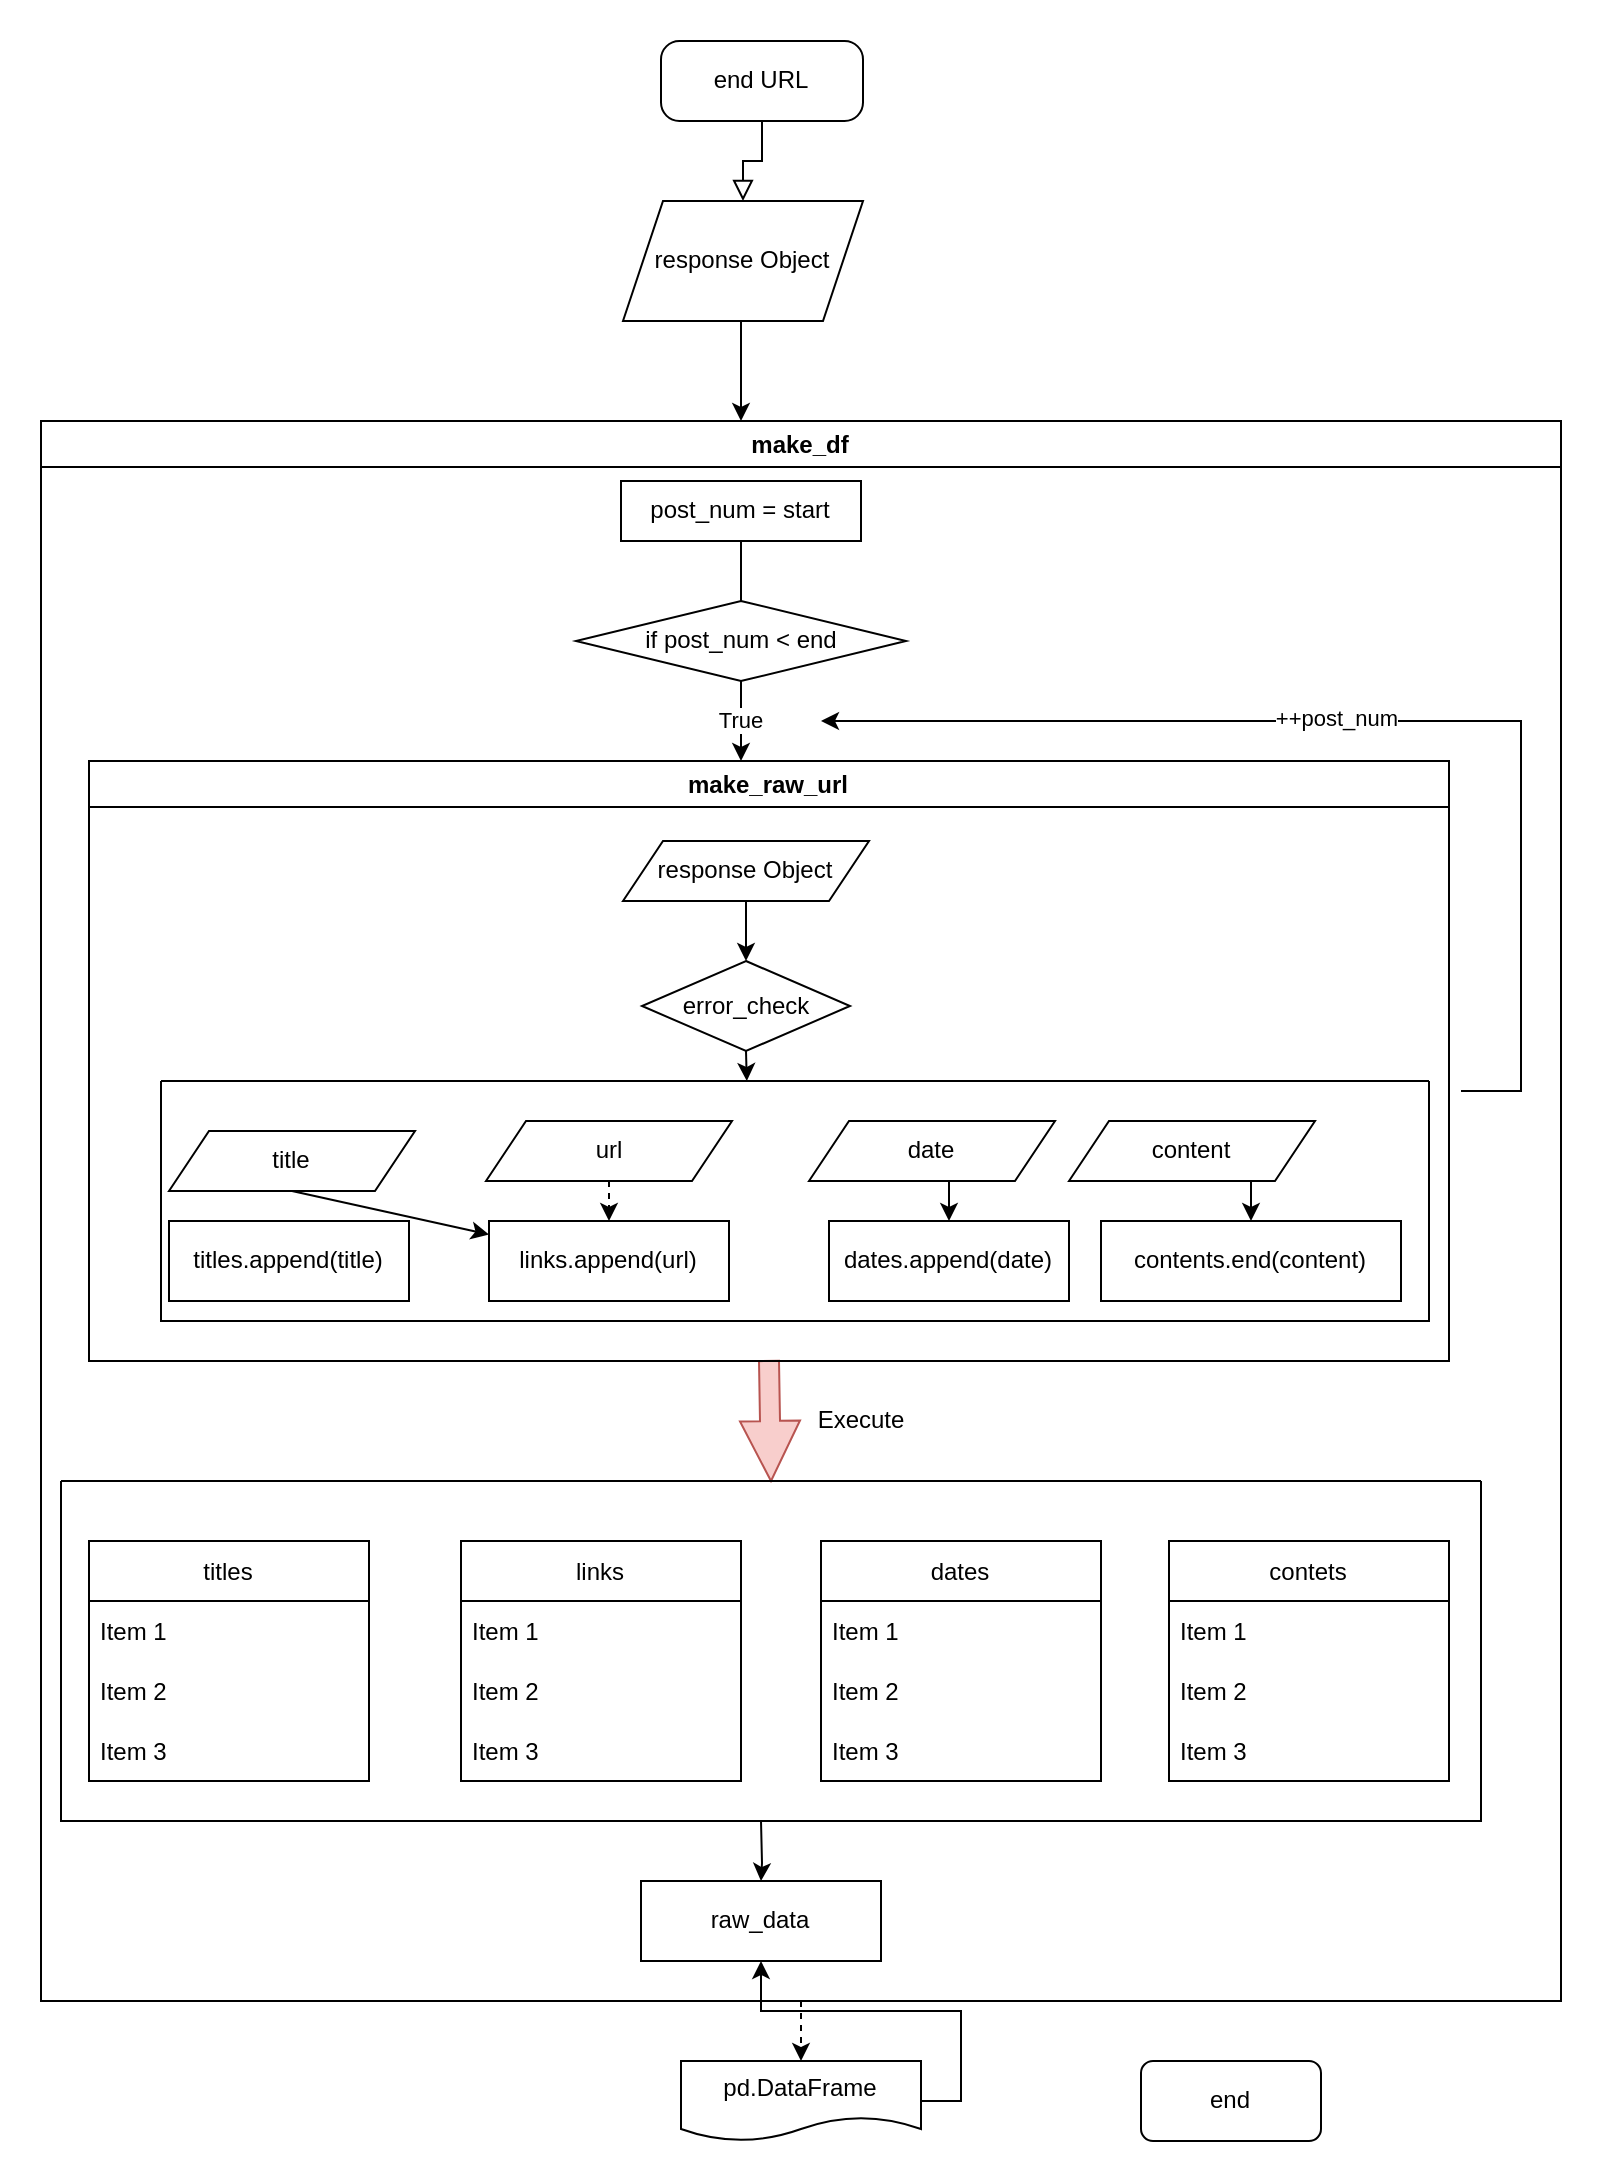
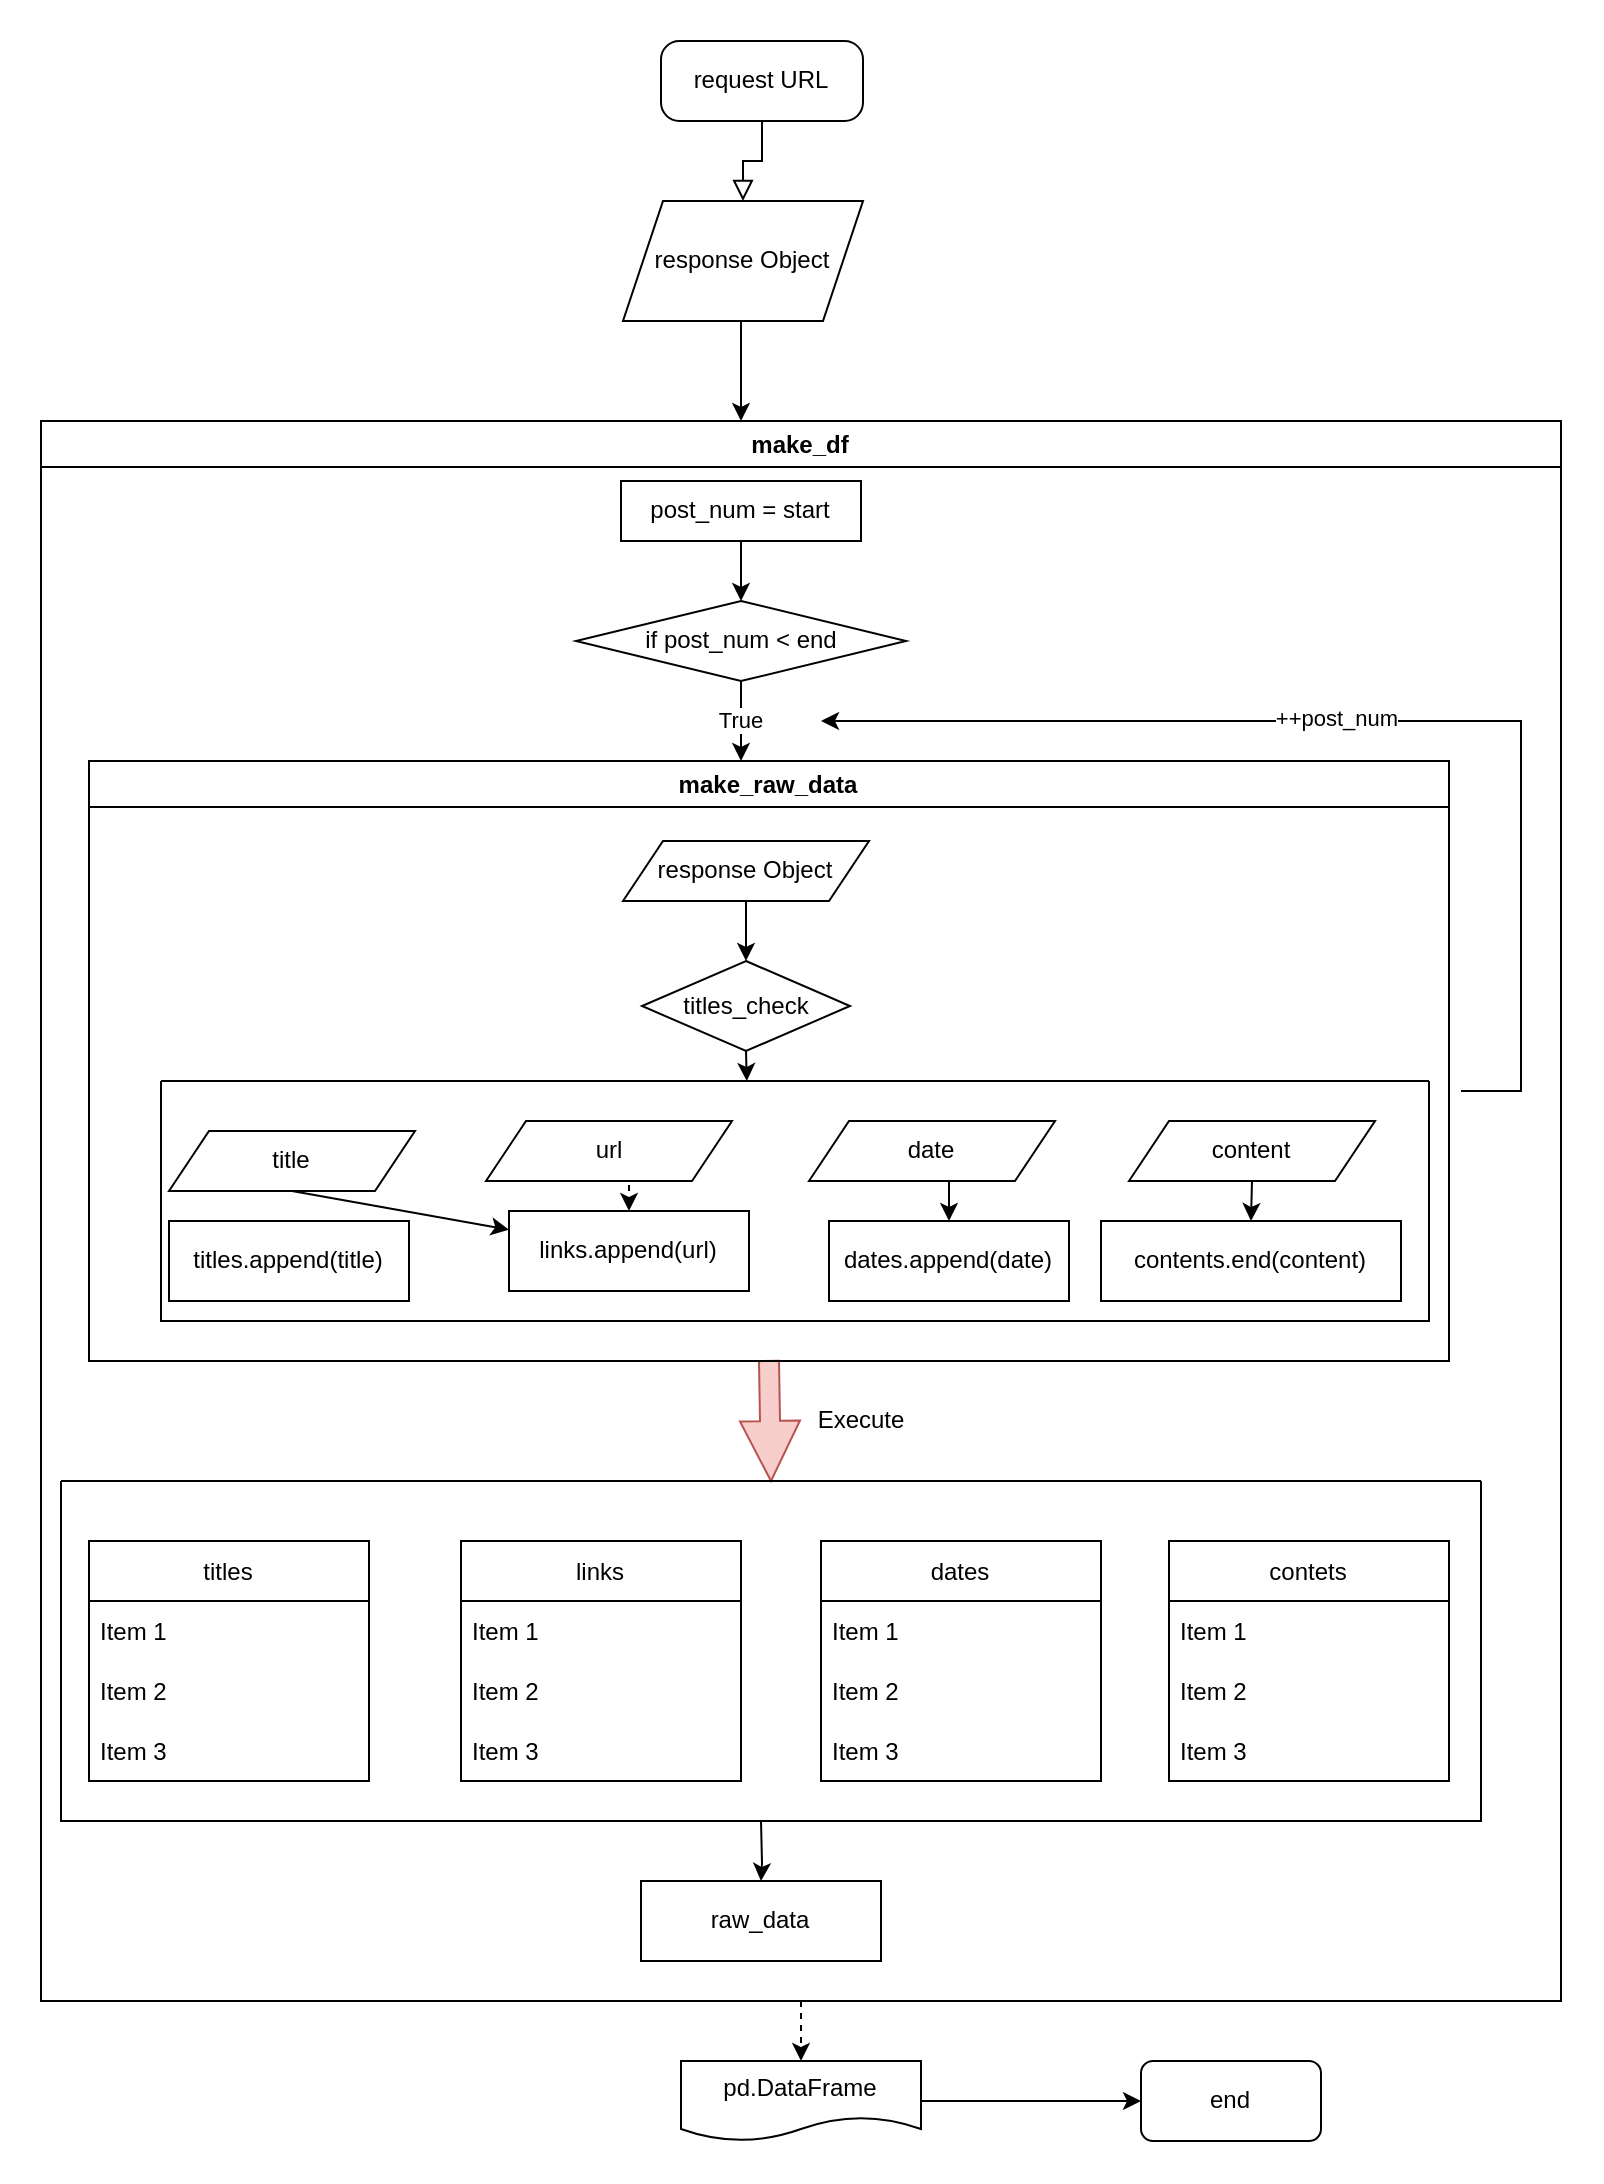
node "end URL": label "end URL" -> "request URL"
edge "post_num = start" -- "if post_num < end": arrowhead none -> classic
node "make_raw_url": label "make_raw_url" -> "make_raw_data"
node "error_check": label "error_check" -> "titles_check"
node "content": moved (1192, 1151) -> (1252, 1151)
node "links.append(url)": moved (609, 1261) -> (629, 1251)
edge "pd.DataFrame" -> "raw_data": now "pd.DataFrame" -> "end"
